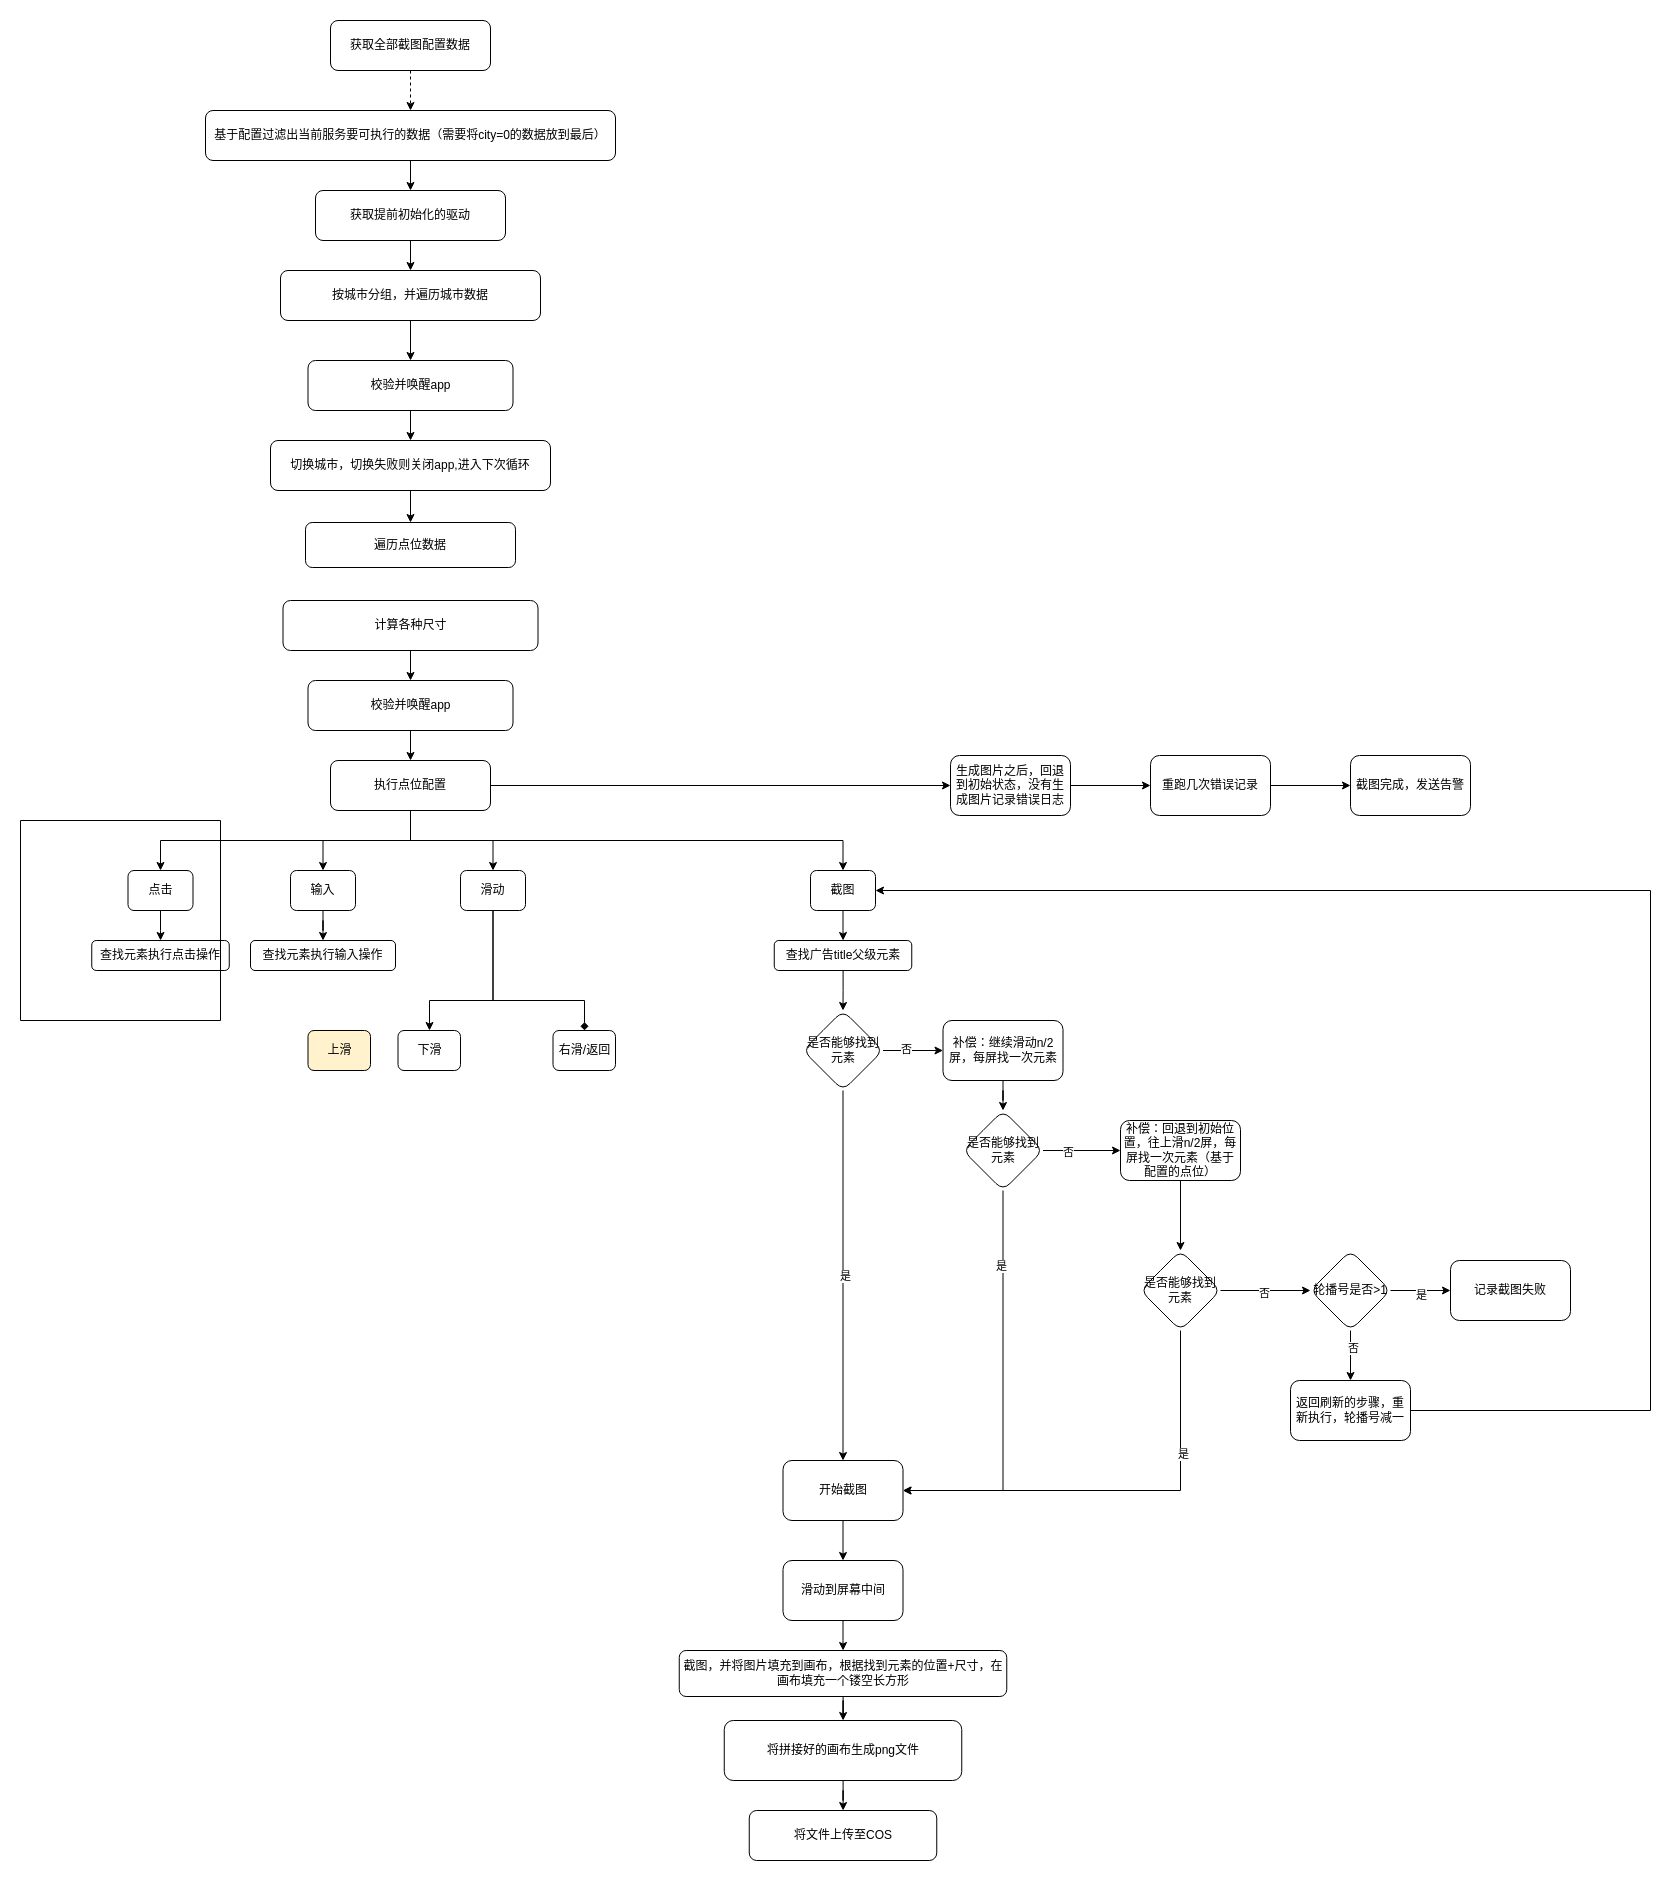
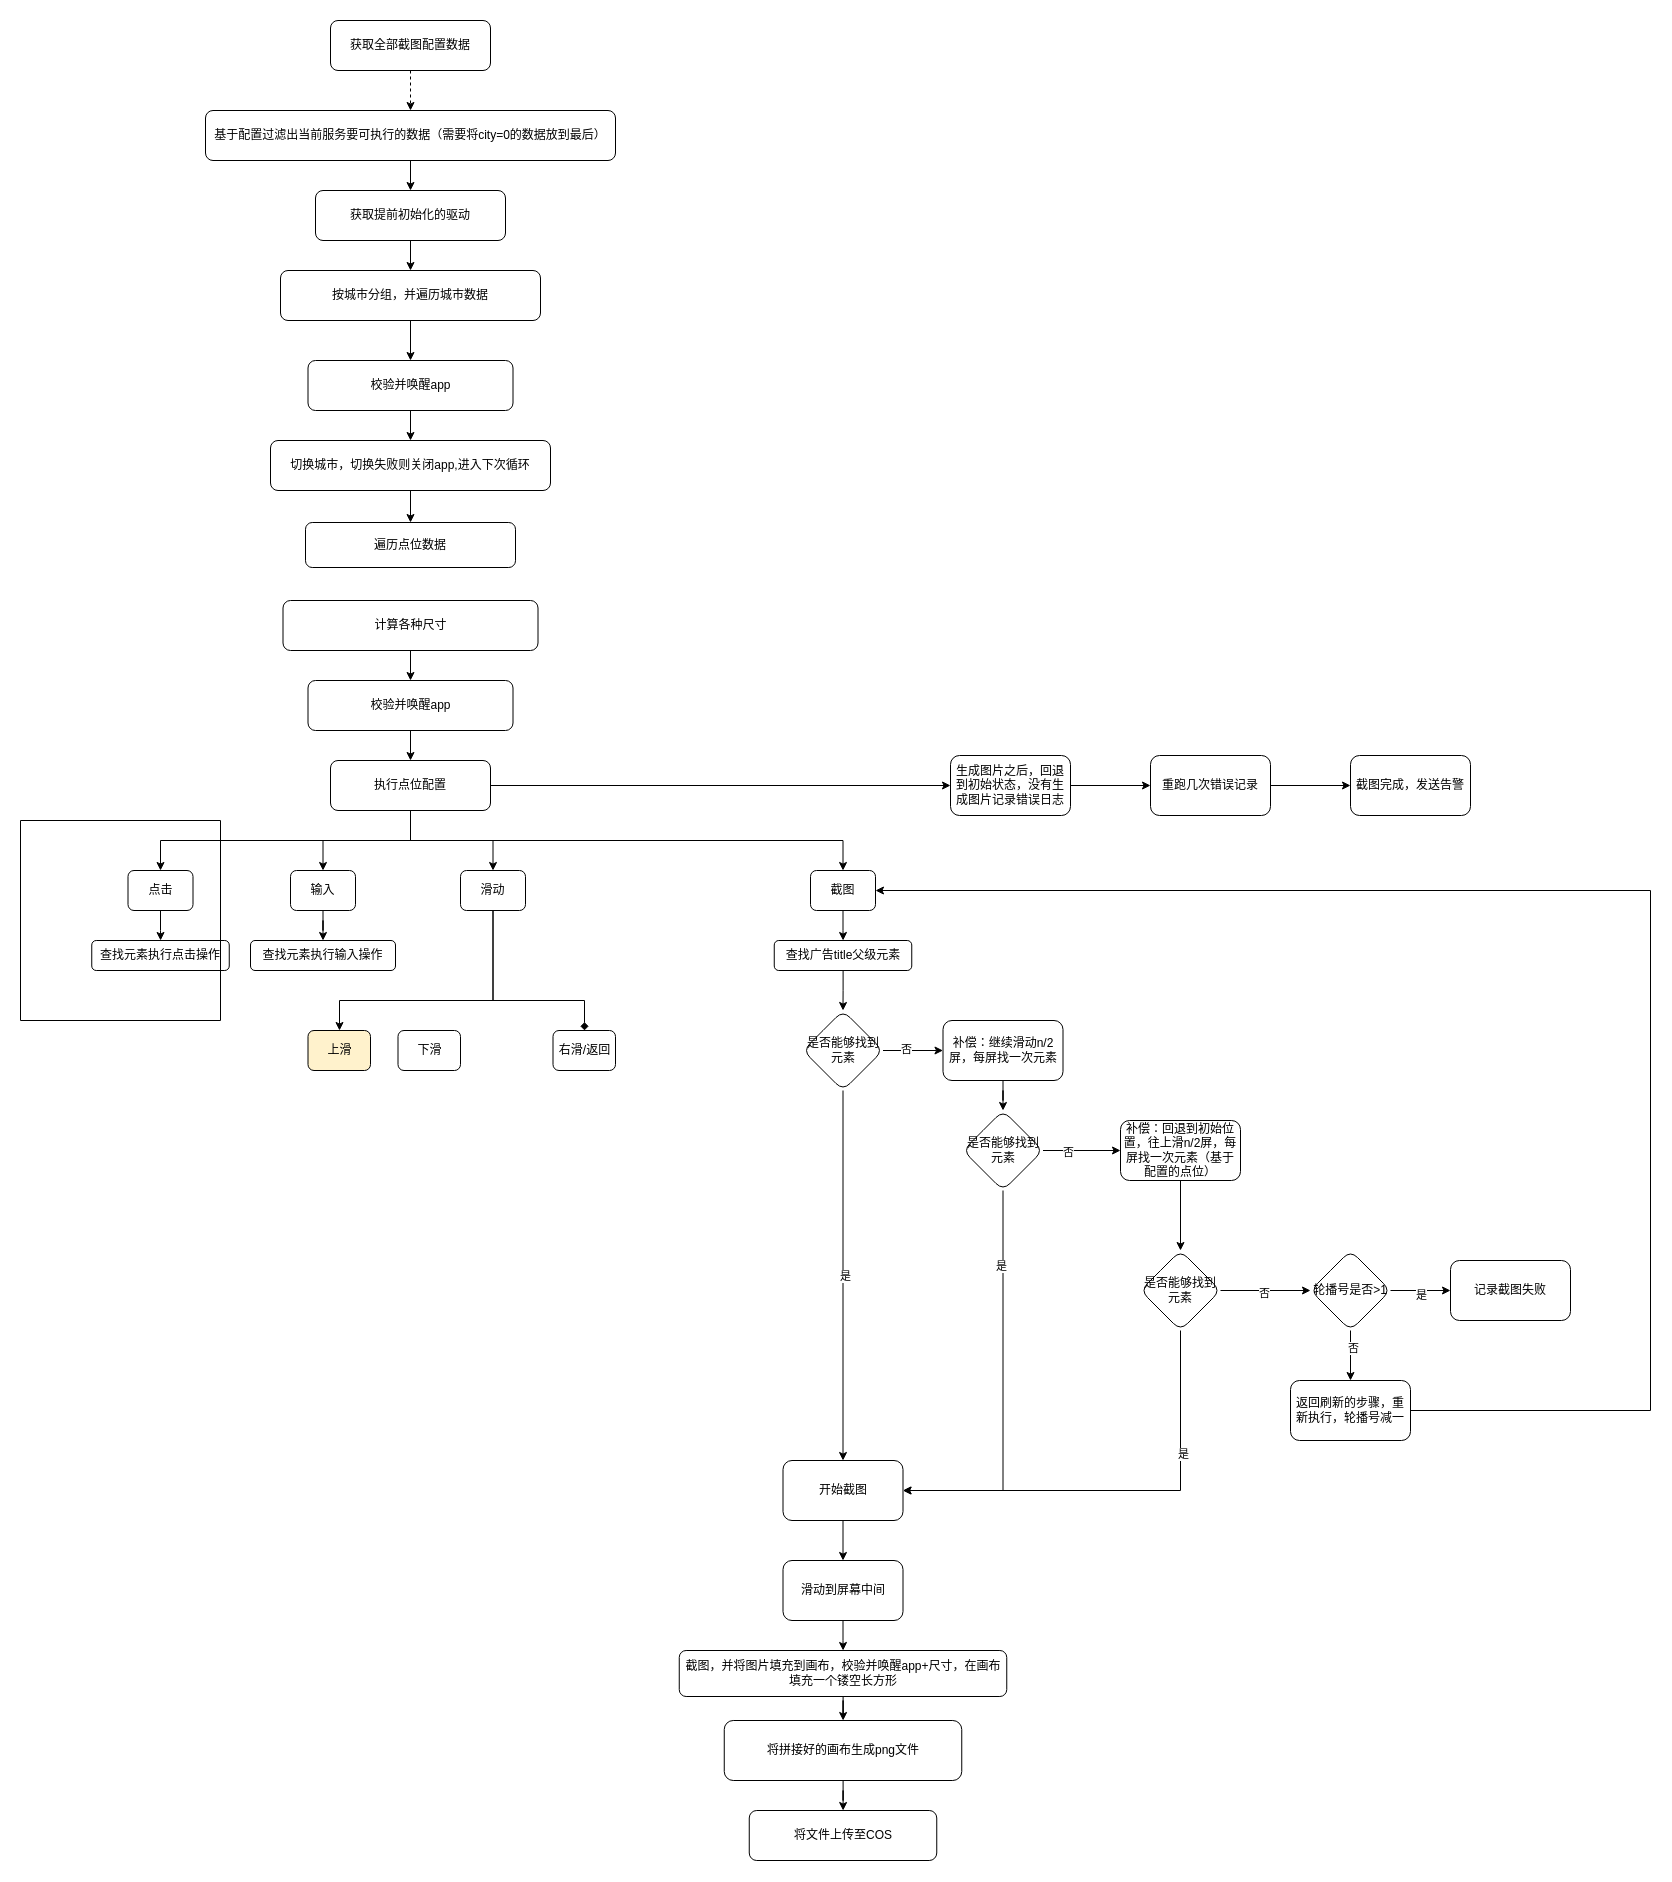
edge "滑动" -> "上滑": added
edge "滑动" -> "下滑": removed
node "截图，并将图片填充到画布，根据找到元素的位置+尺寸，在画布填充一个镂空长方形": label "截图，并将图片填充到画布，根据找到元素的位置+尺寸，在画布填充一个镂空长方形" -> "截图，并将图片填充到画布，校验并唤醒app+尺寸，在画布填充一个镂空长方形"
